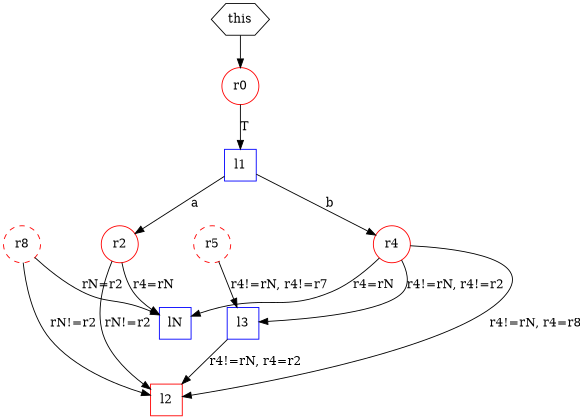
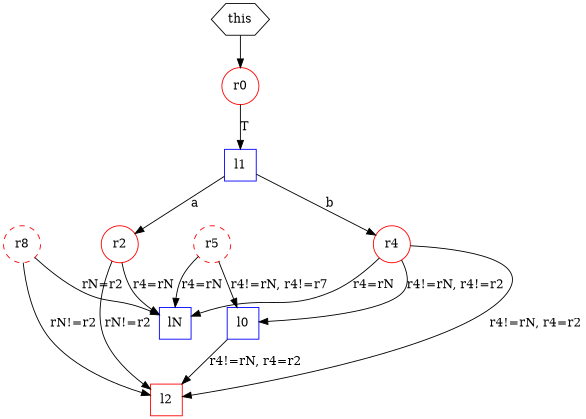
edge "r5" -> "lN": added, label "r4=rN"
node "l3": label "l3" -> "l0"
edge "r4" -> "l2": label "r4!=rN, r4=r8" -> "r4!=rN, r4=r2"
